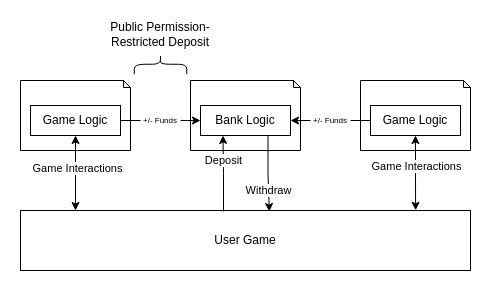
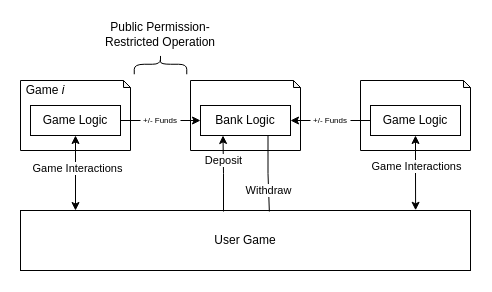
node "Public Permission-Restricted Deposit": label "Public Permission-Restricted Deposit" -> "Public Permission-Restricted Operation"
node "Game i": added
edge "Bank Logic" -> "User Game": arrowhead classic -> none
